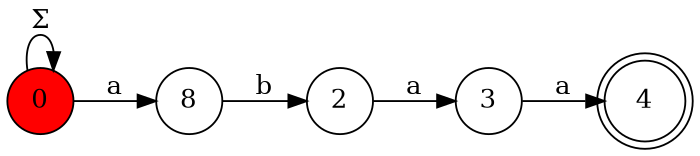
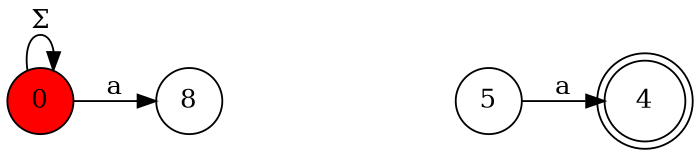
node "2": removed
node "3": label "3" -> "5"
